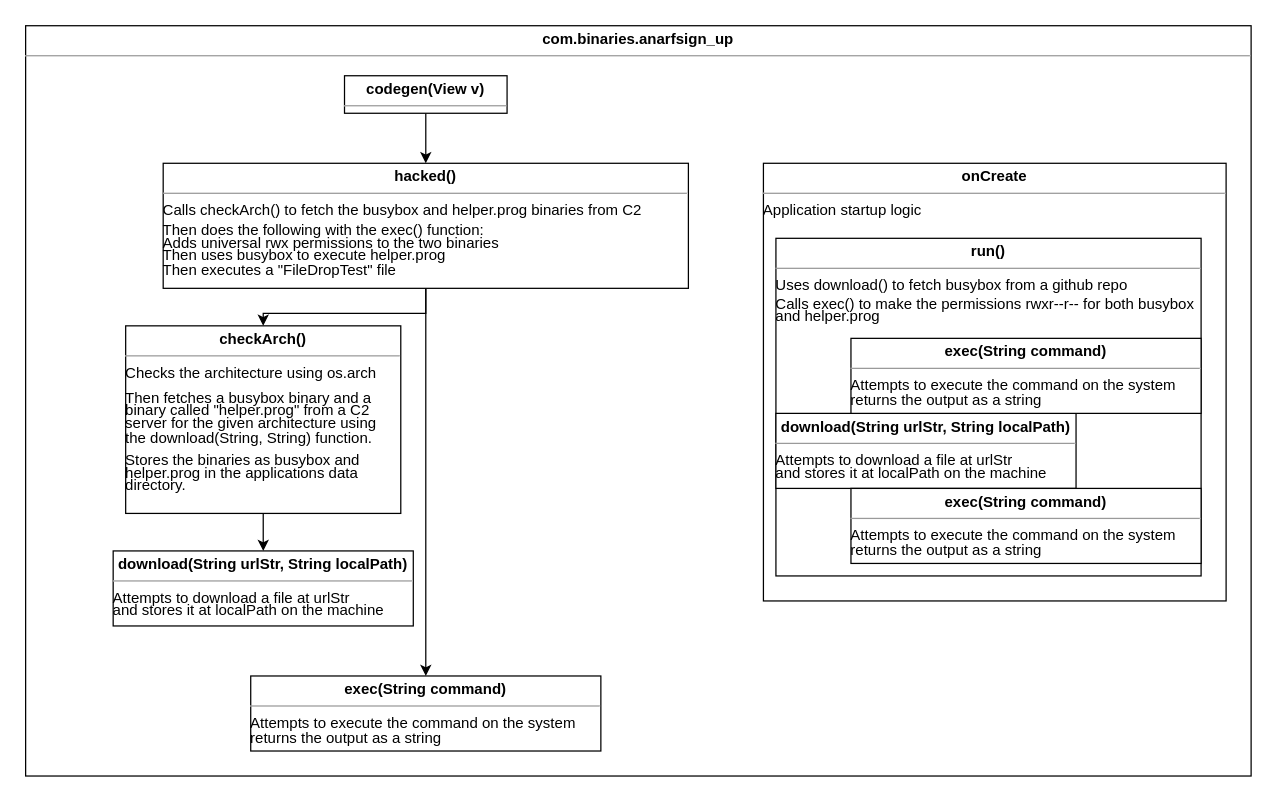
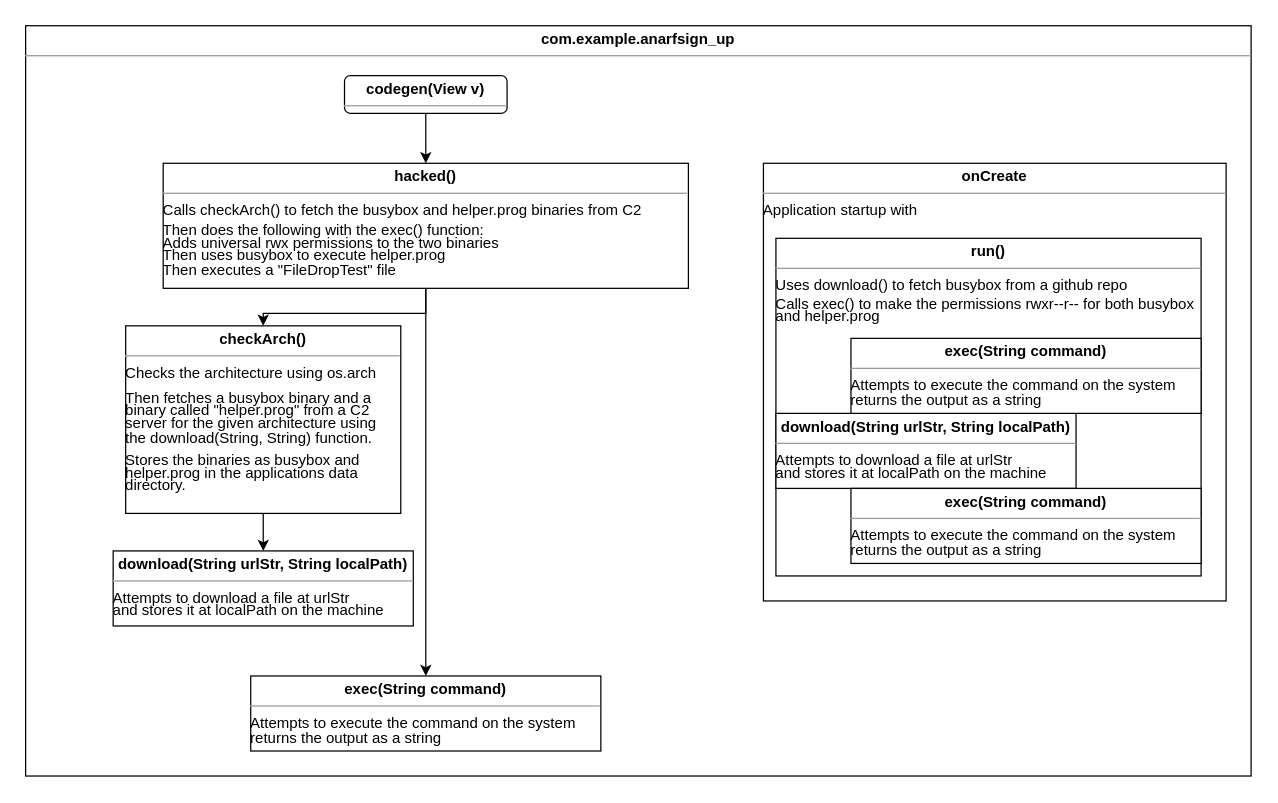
node "com.binaries.anarfsign_up": label "com.binaries.anarfsign_up" -> "com.example.anarfsign_up"
node "codegen(View v)": shape rectangle -> rounded rectangle
node "onCreate Application startup logic": label "onCreate Application startup logic" -> "onCreate Application startup with"
